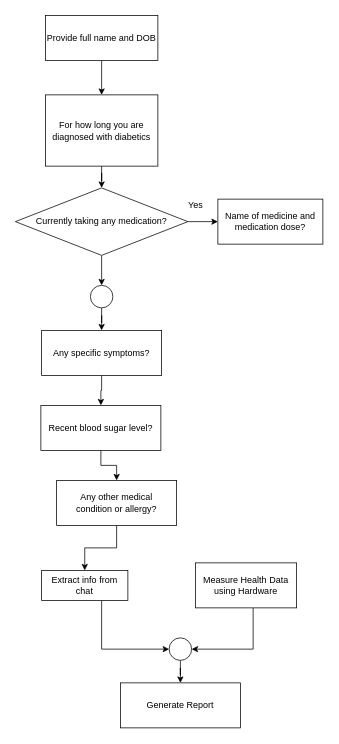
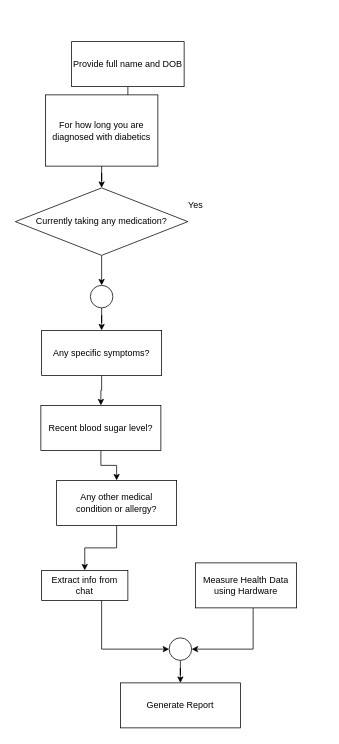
node "Provide full name and DOB": moved (102, 38) -> (128, 64)
edge "Currently taking any medication?" -> "Name of medicine and medication dose?": removed
node "Name of medicine and medication dose?": removed
